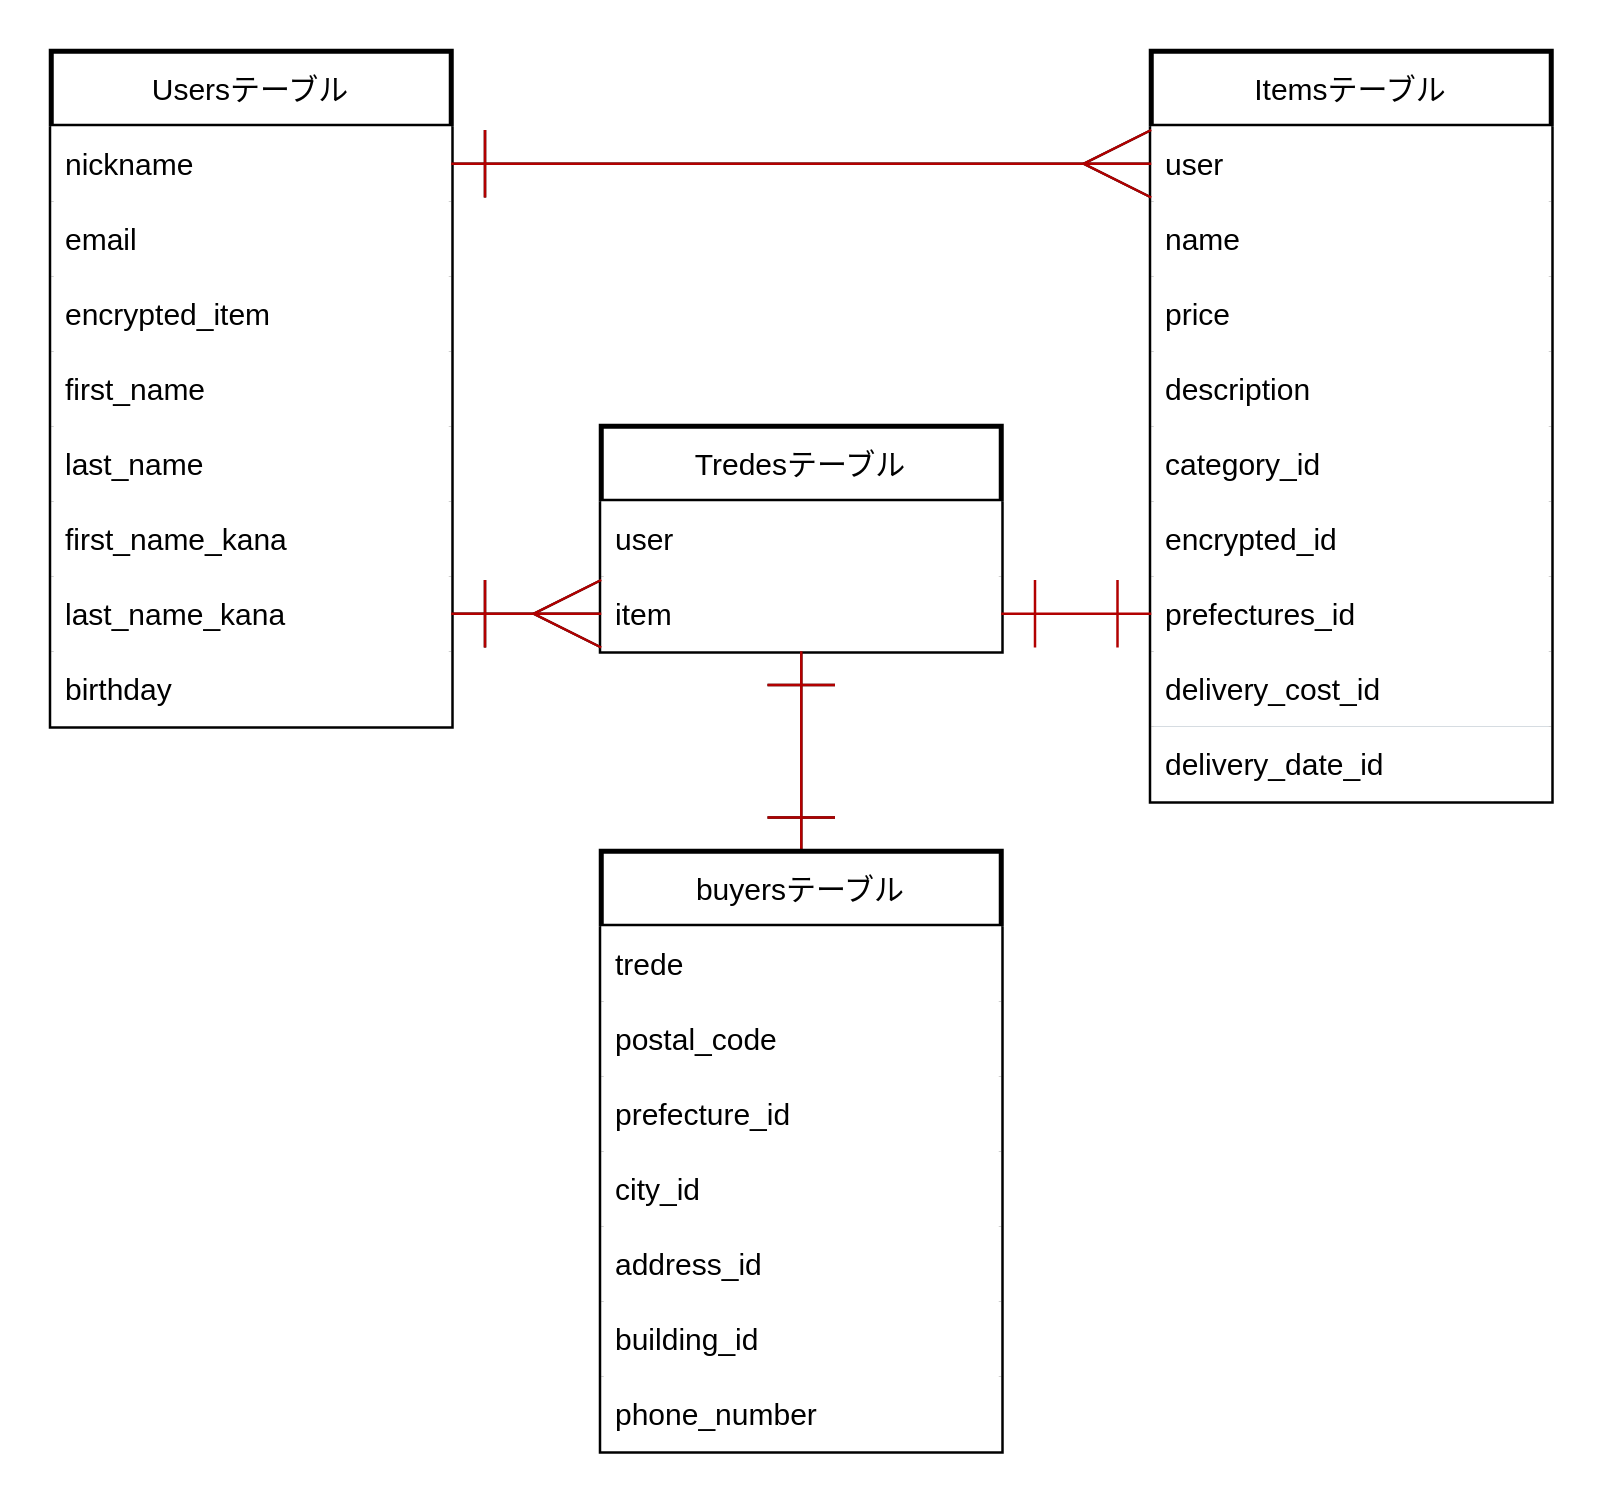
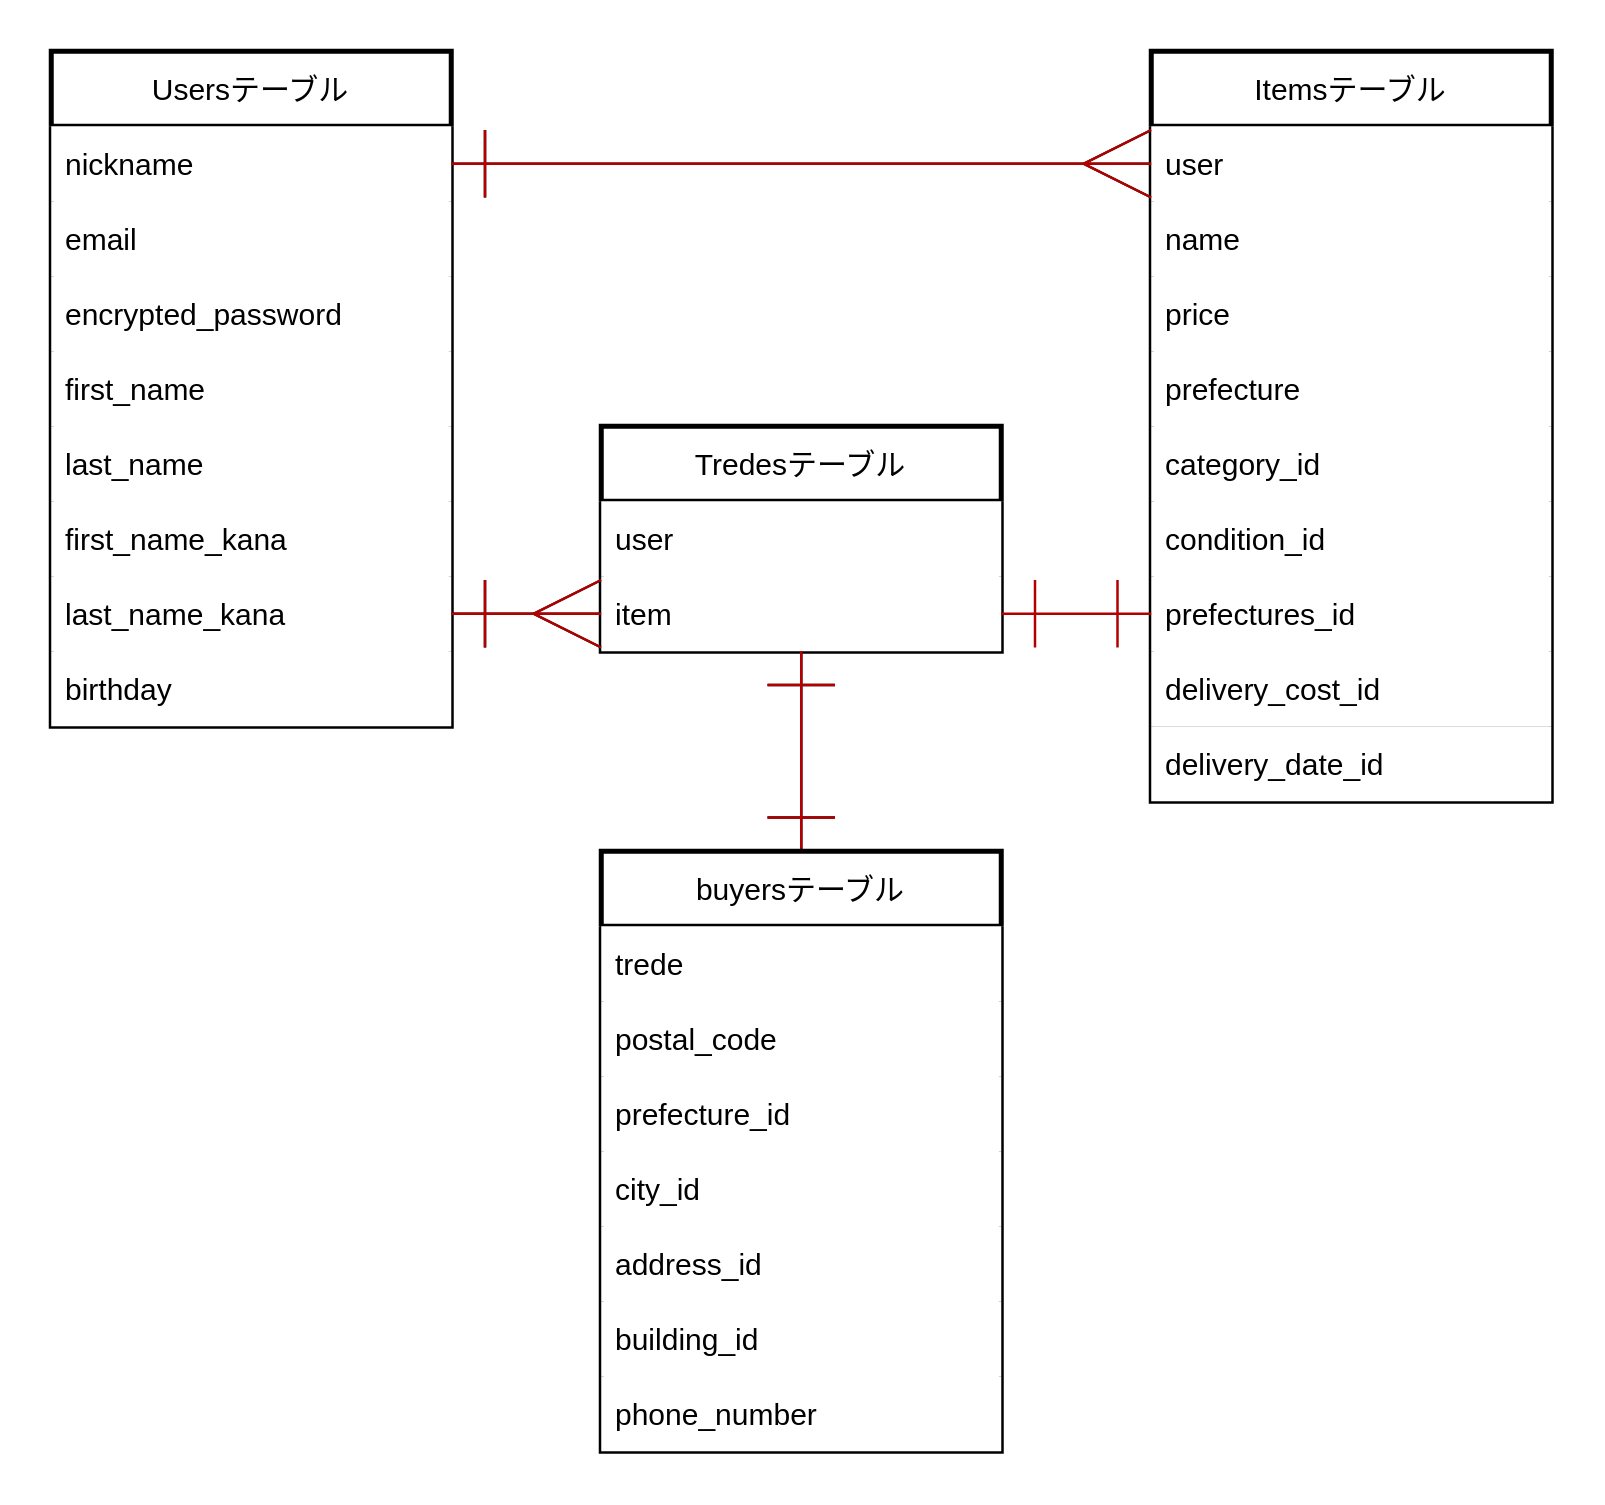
node "encrypted_item": label "encrypted_item" -> "encrypted_password"
node "description": label "description" -> "prefecture"
node "encrypted_id": label "encrypted_id" -> "condition_id"
